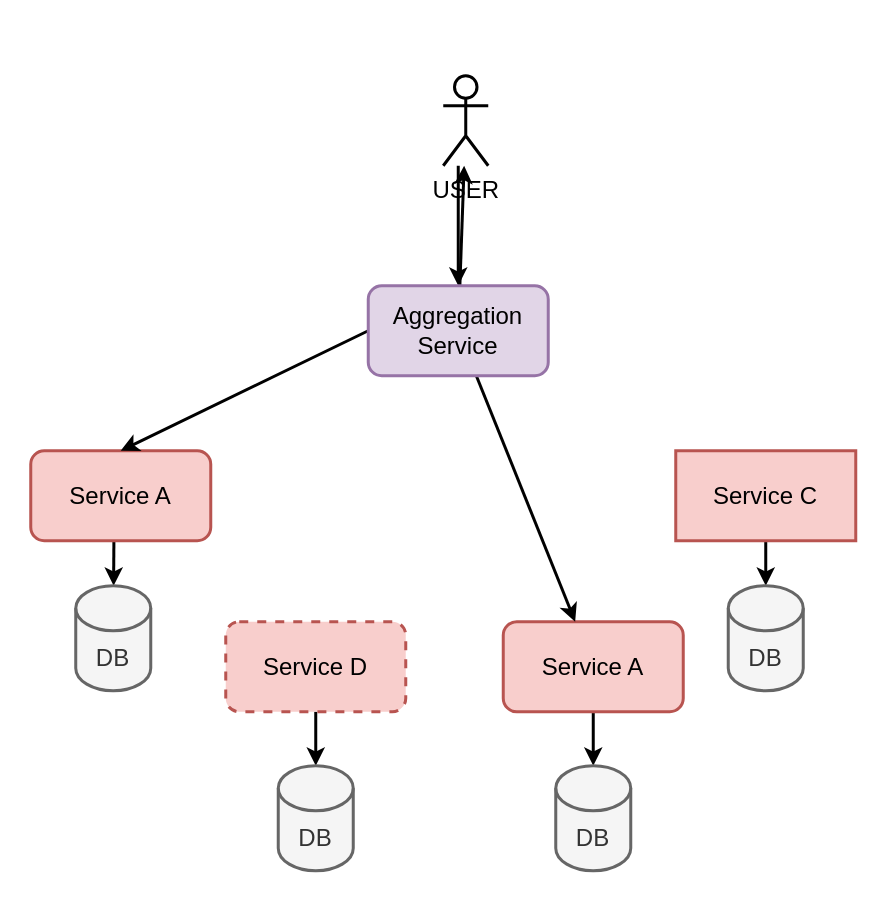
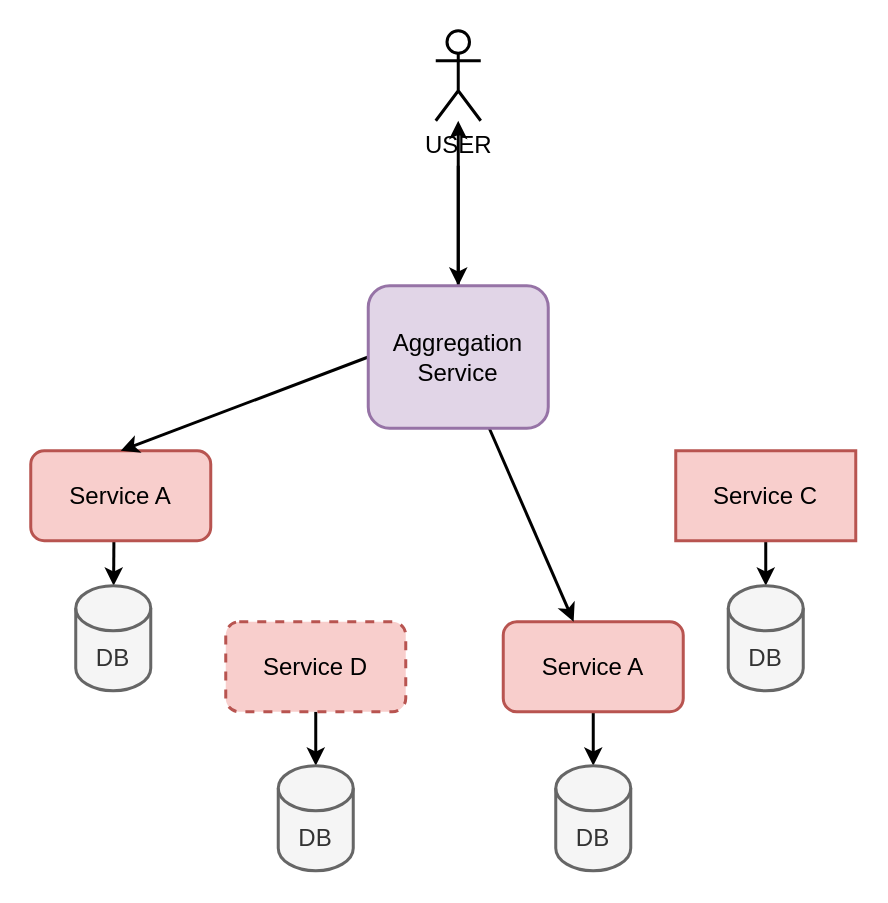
node "USER": moved (466, 121) -> (458, 76)
node "Aggregation Service": size 180x90 -> 180x143
